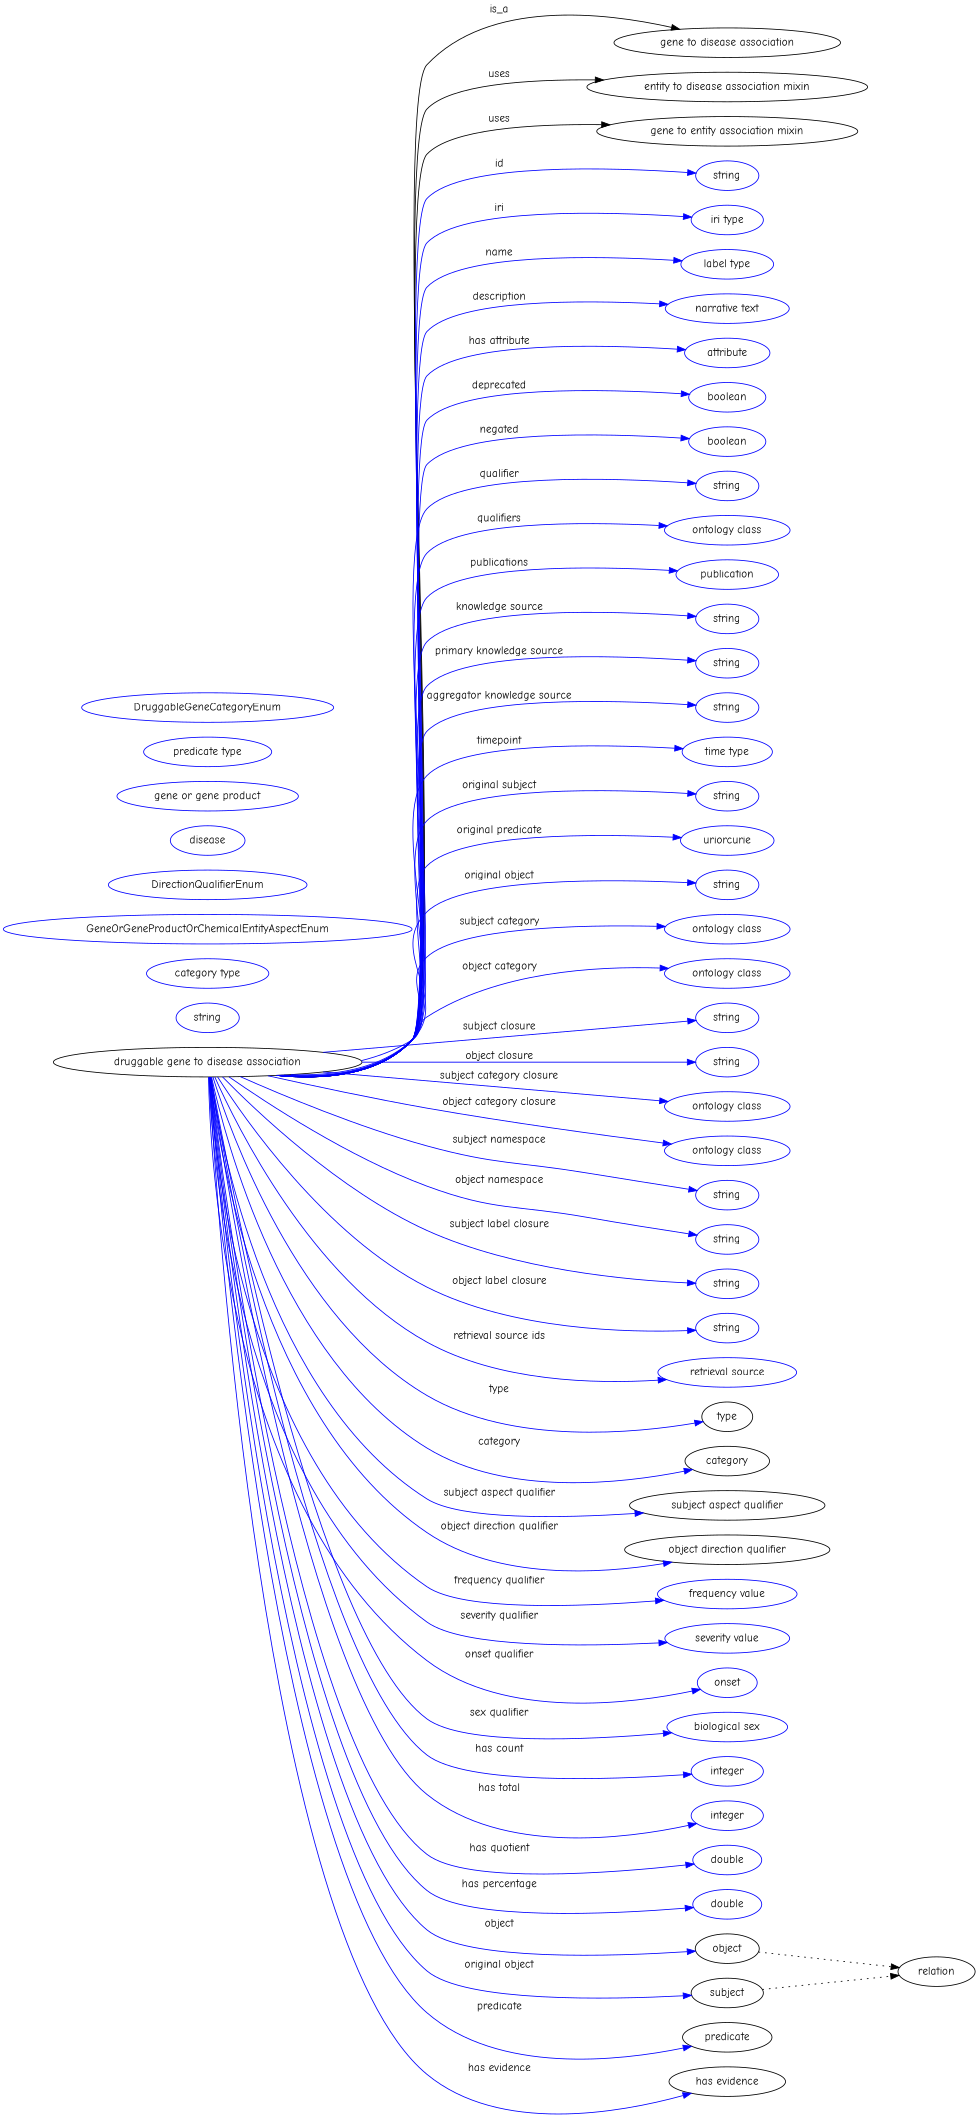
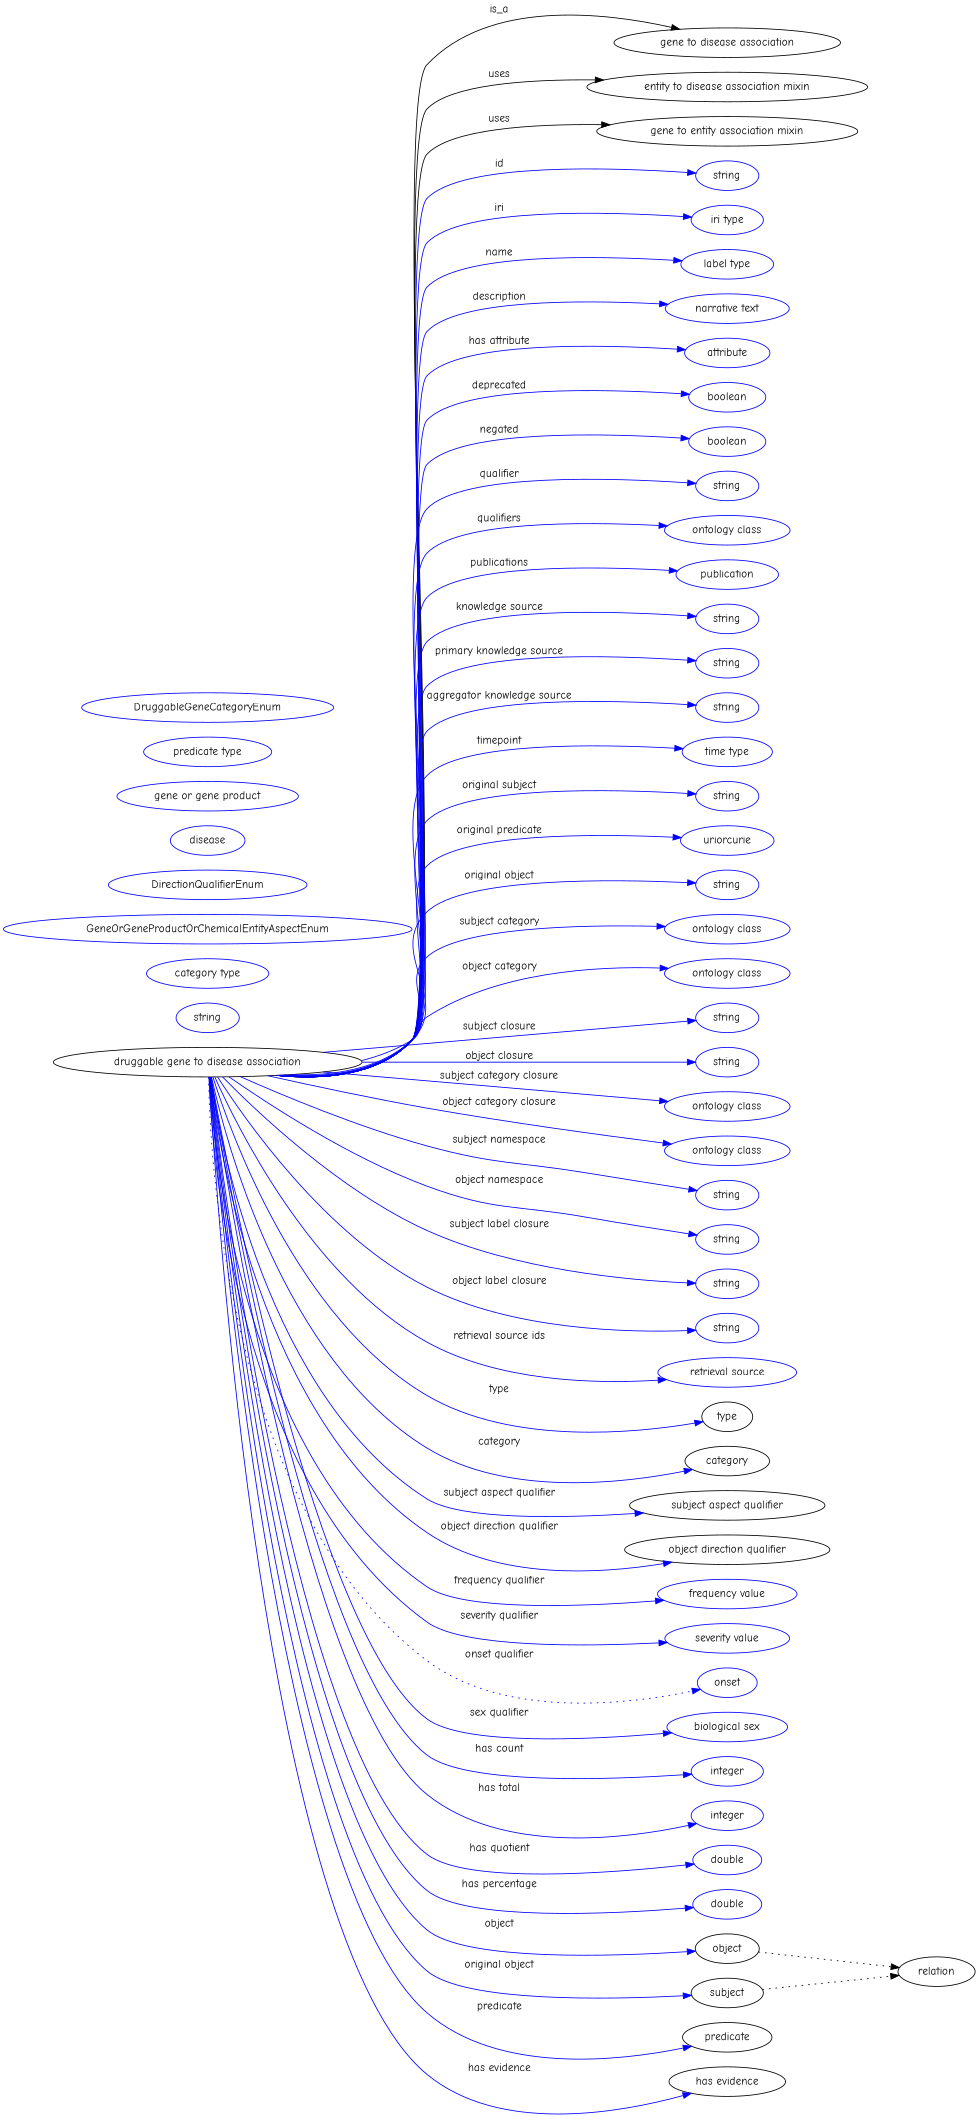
edge "druggable gene to disease association" -> "onset": style solid -> dotted
